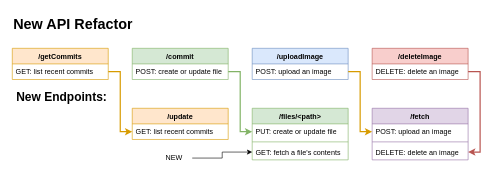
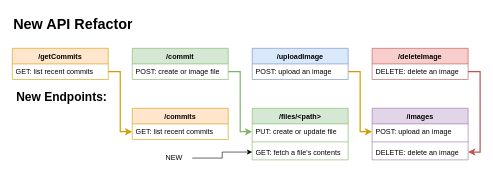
node "POST: create or update file": label "POST: create or update file" -> "POST: create or image file"
node "/update": label "/update" -> "/commits"
node "/fetch": label "/fetch" -> "/images"
